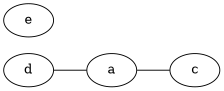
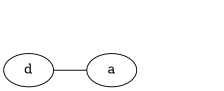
node "e": removed
node "c": removed
